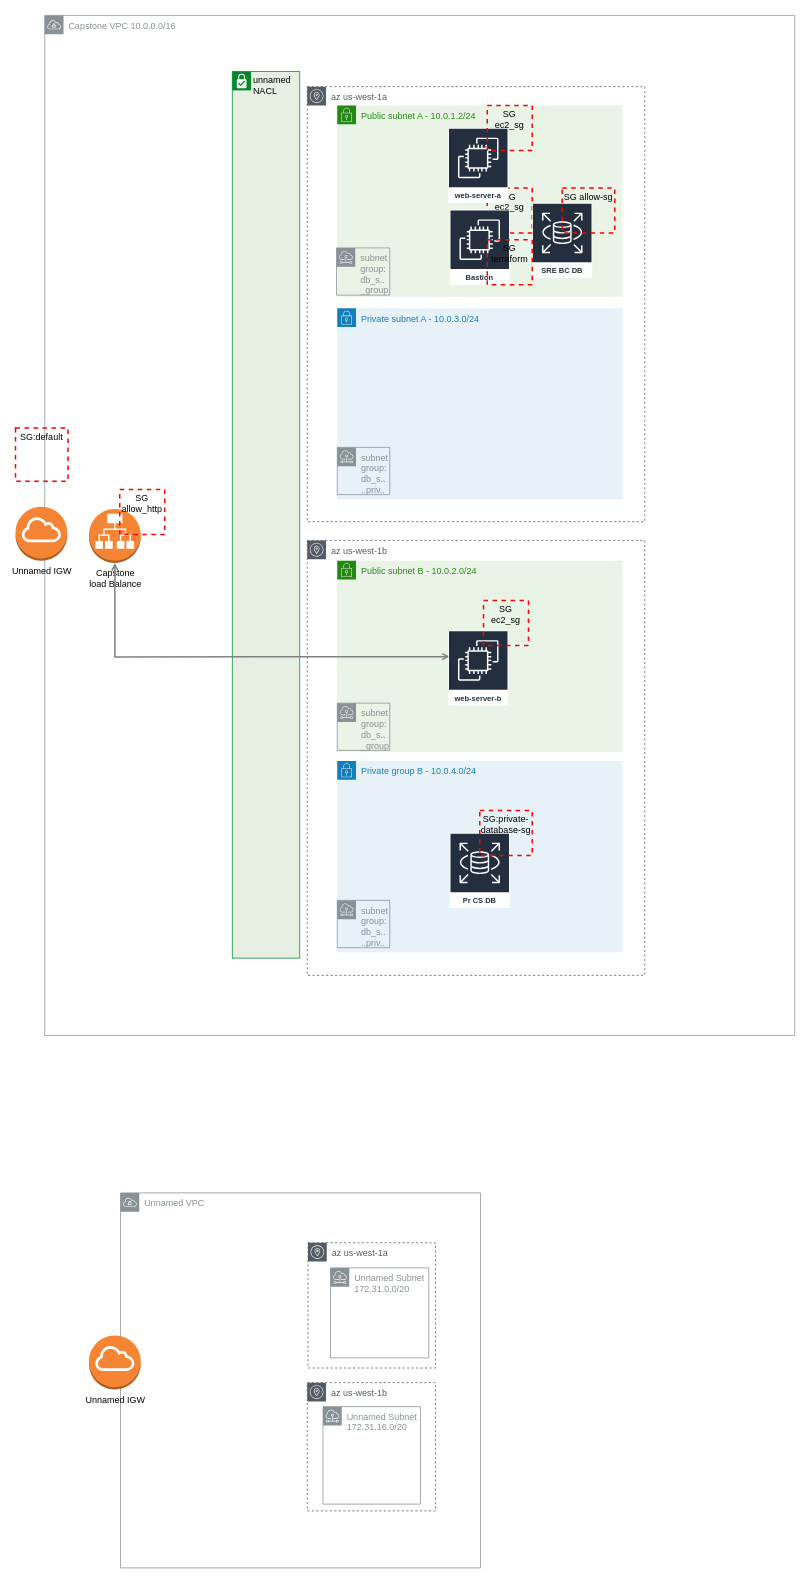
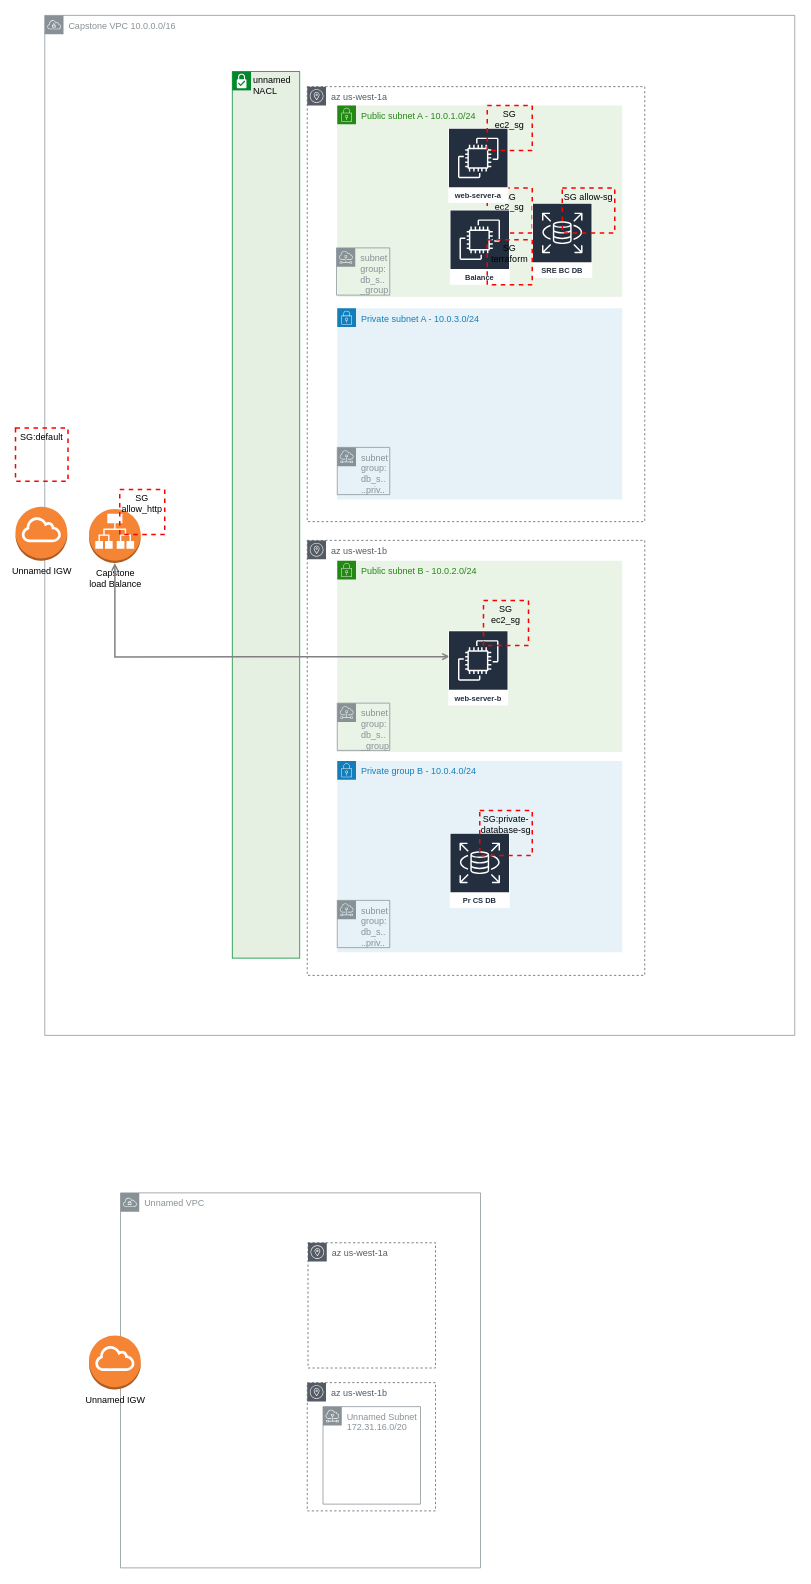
node "Public subnet A - 10.0.1.2/24": label "Public subnet A - 10.0.1.2/24" -> "Public subnet A - 10.0.1.0/24"
node "Bastion": label "Bastion" -> "Balance"
node "Unnamed Subnet 172.31.0.0/20": removed
